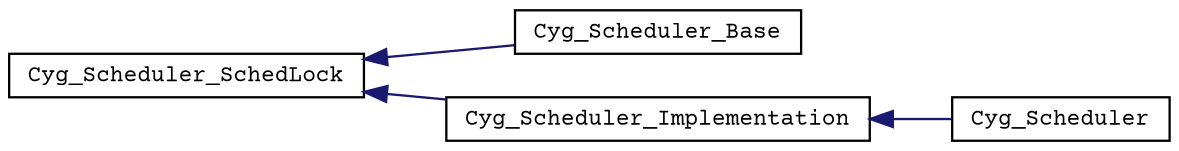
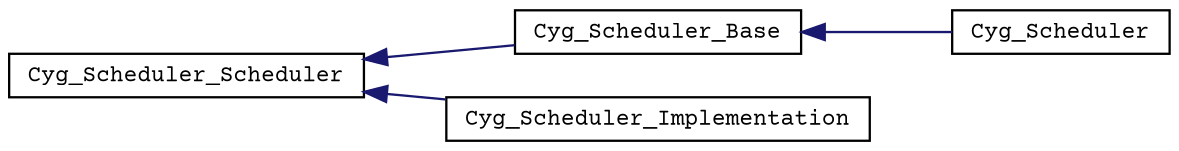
node "Cyg_Scheduler_SchedLock": label "Cyg_Scheduler_SchedLock" -> "Cyg_Scheduler_Scheduler"
edge "Cyg_Scheduler" -> "Cyg_Scheduler_Implementation": now "Cyg_Scheduler" -> "Cyg_Scheduler_Base"
